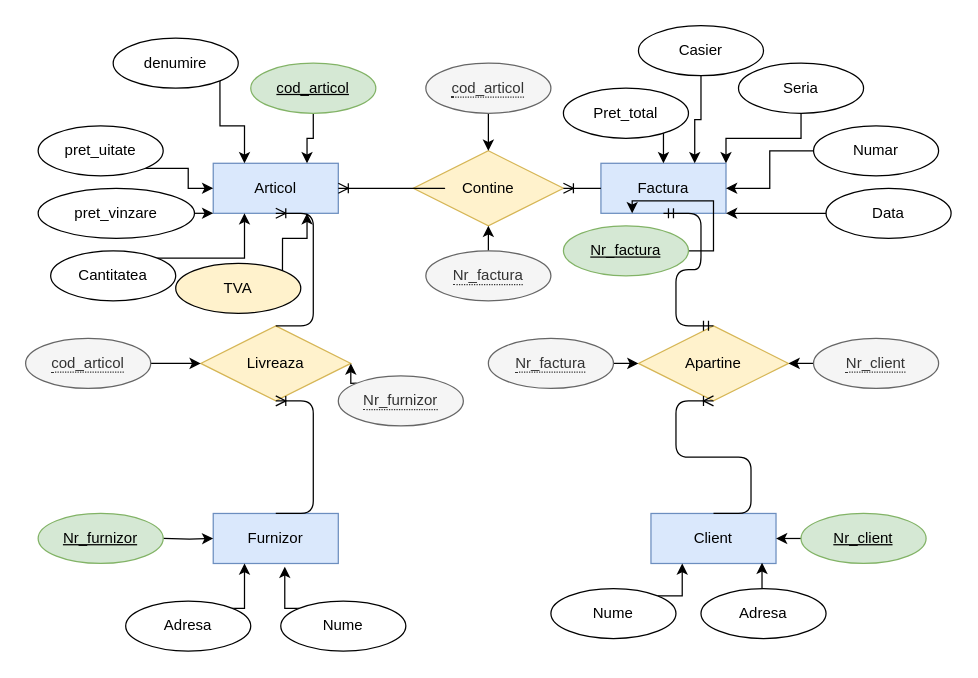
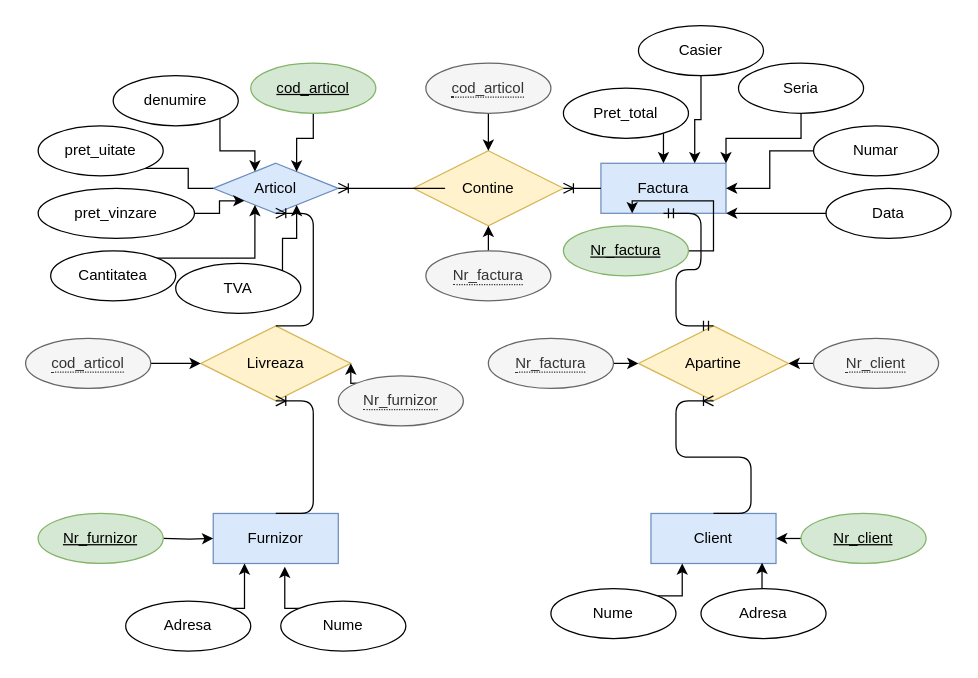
node "denumire": moved (176, 63) -> (176, 101)
edge "pret_uitate" -> "Articol": arrowhead classic -> none
node "Articol": shape rectangle -> diamond
node "TVA": fillcolor #fff2cc -> #ffffff
